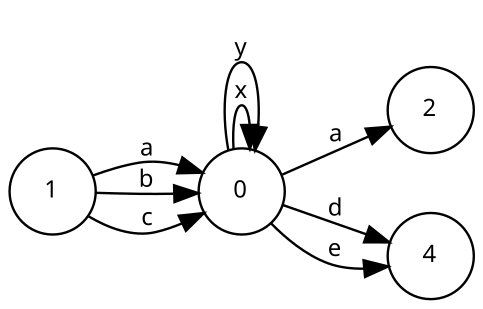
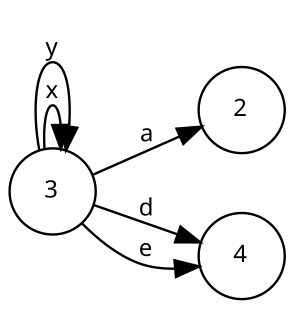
node "1": removed
node "0": label "0" -> "3"
